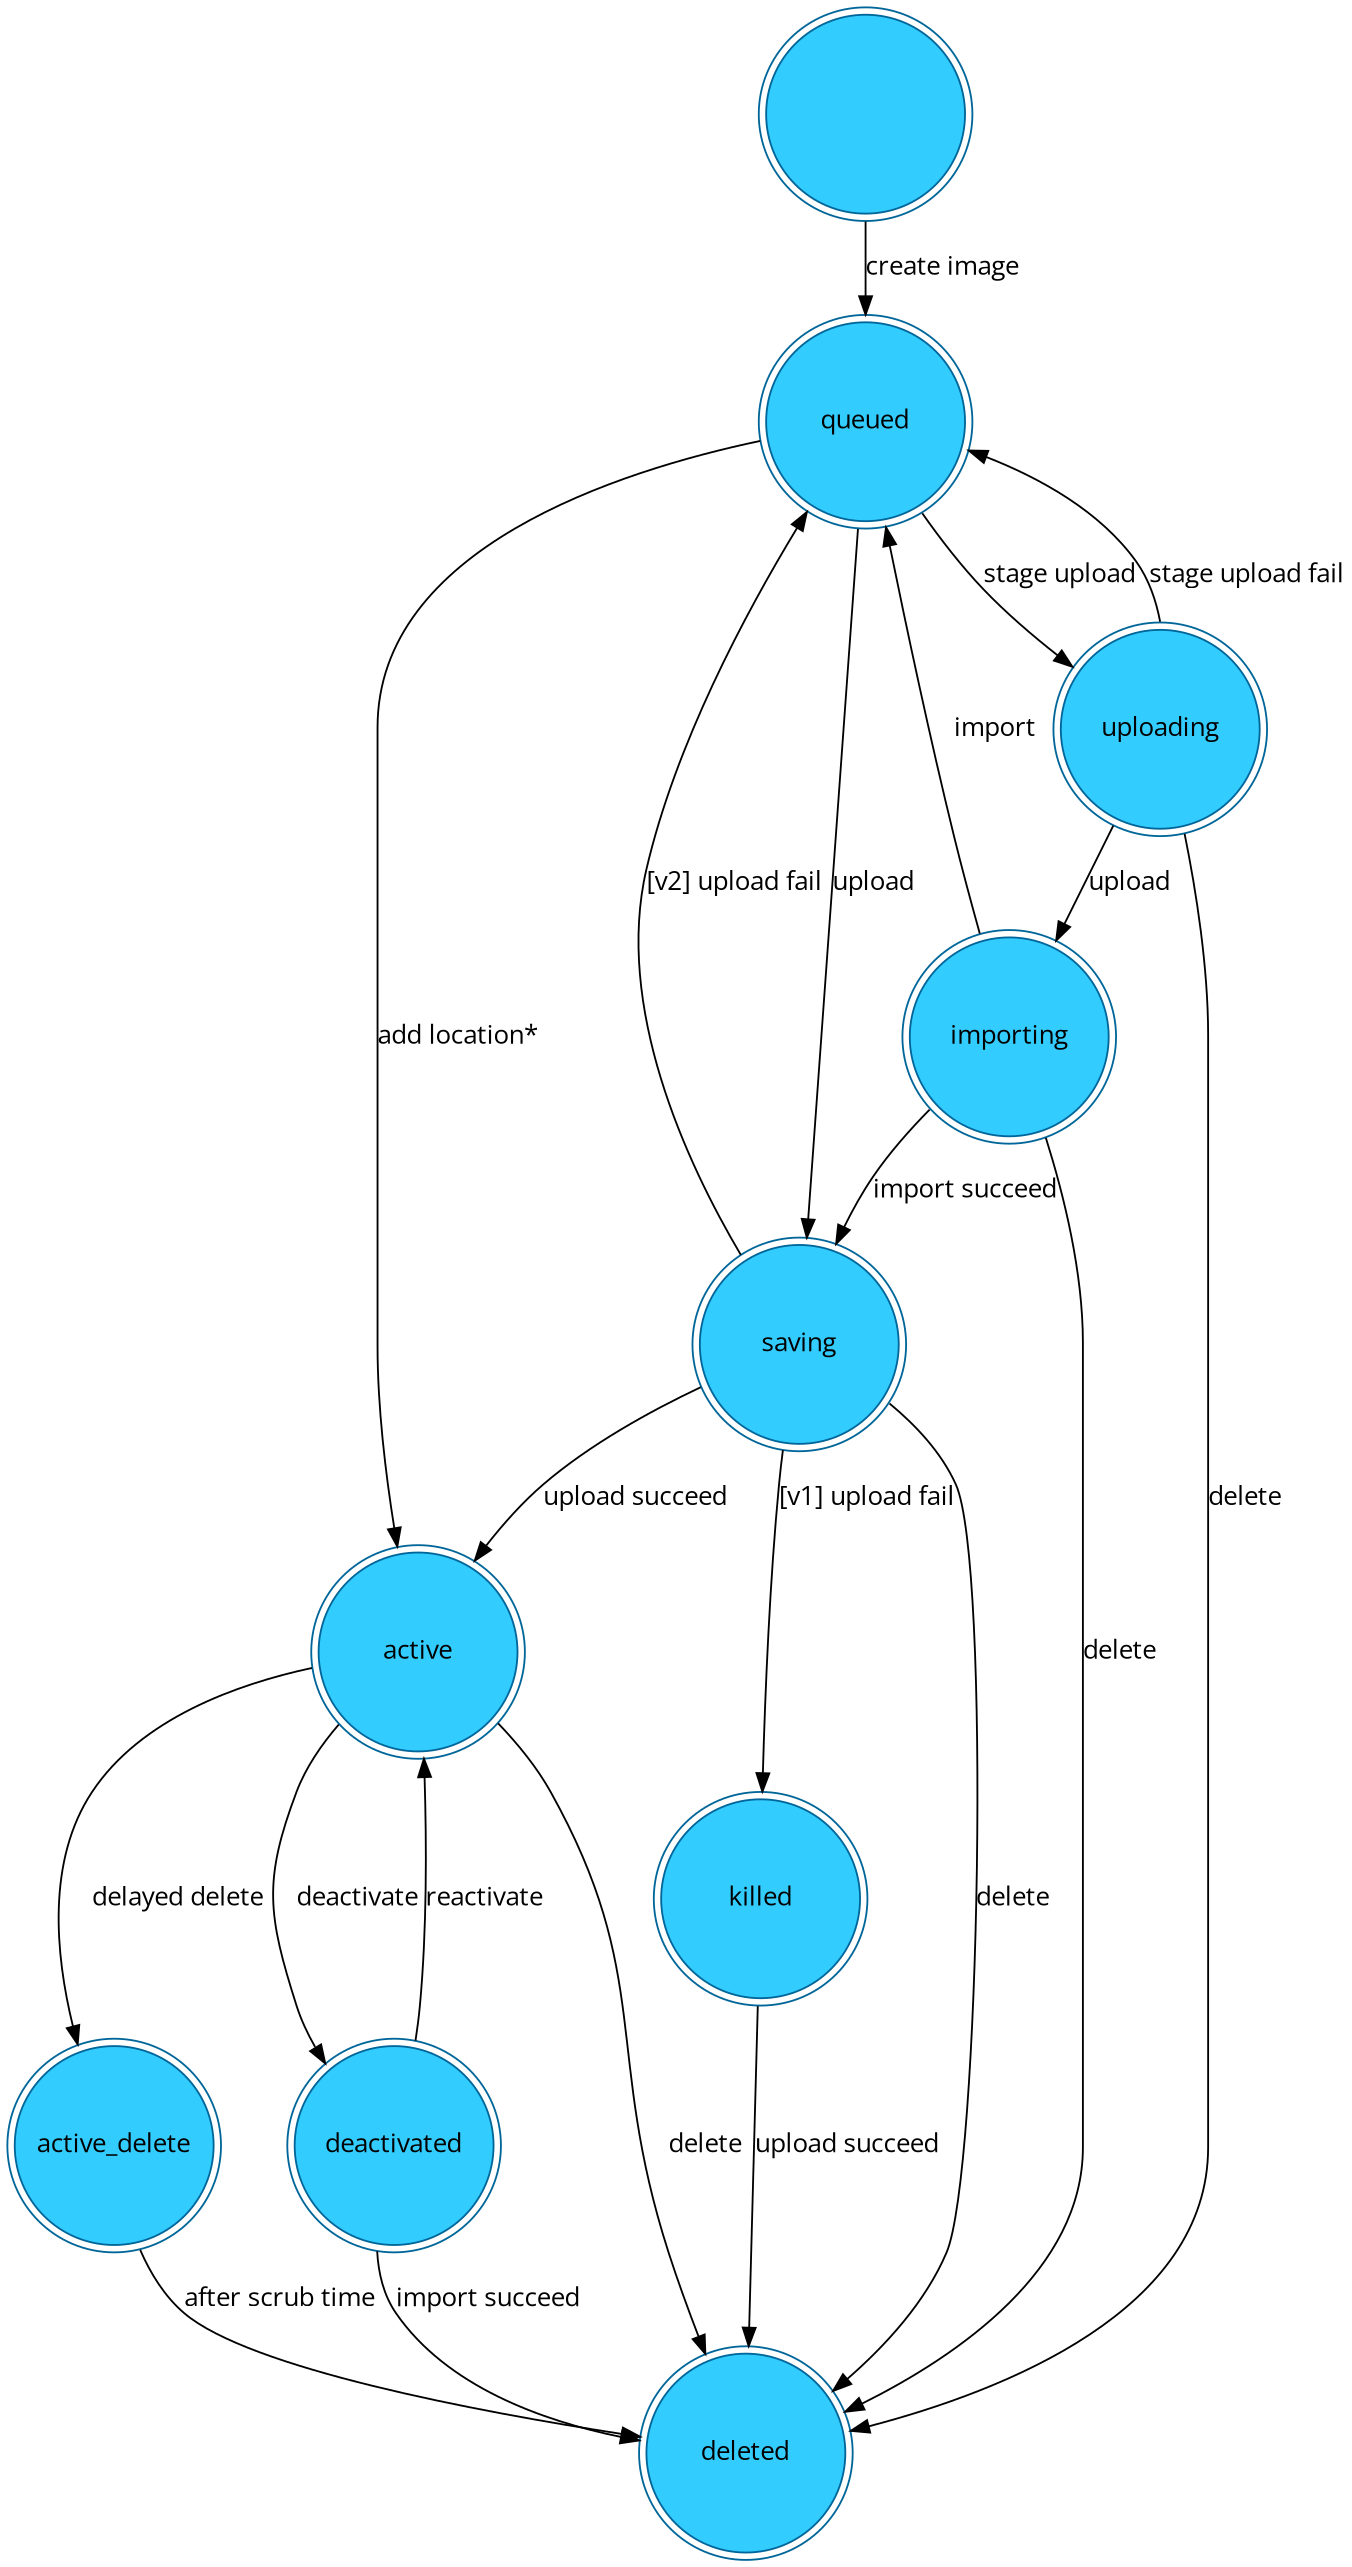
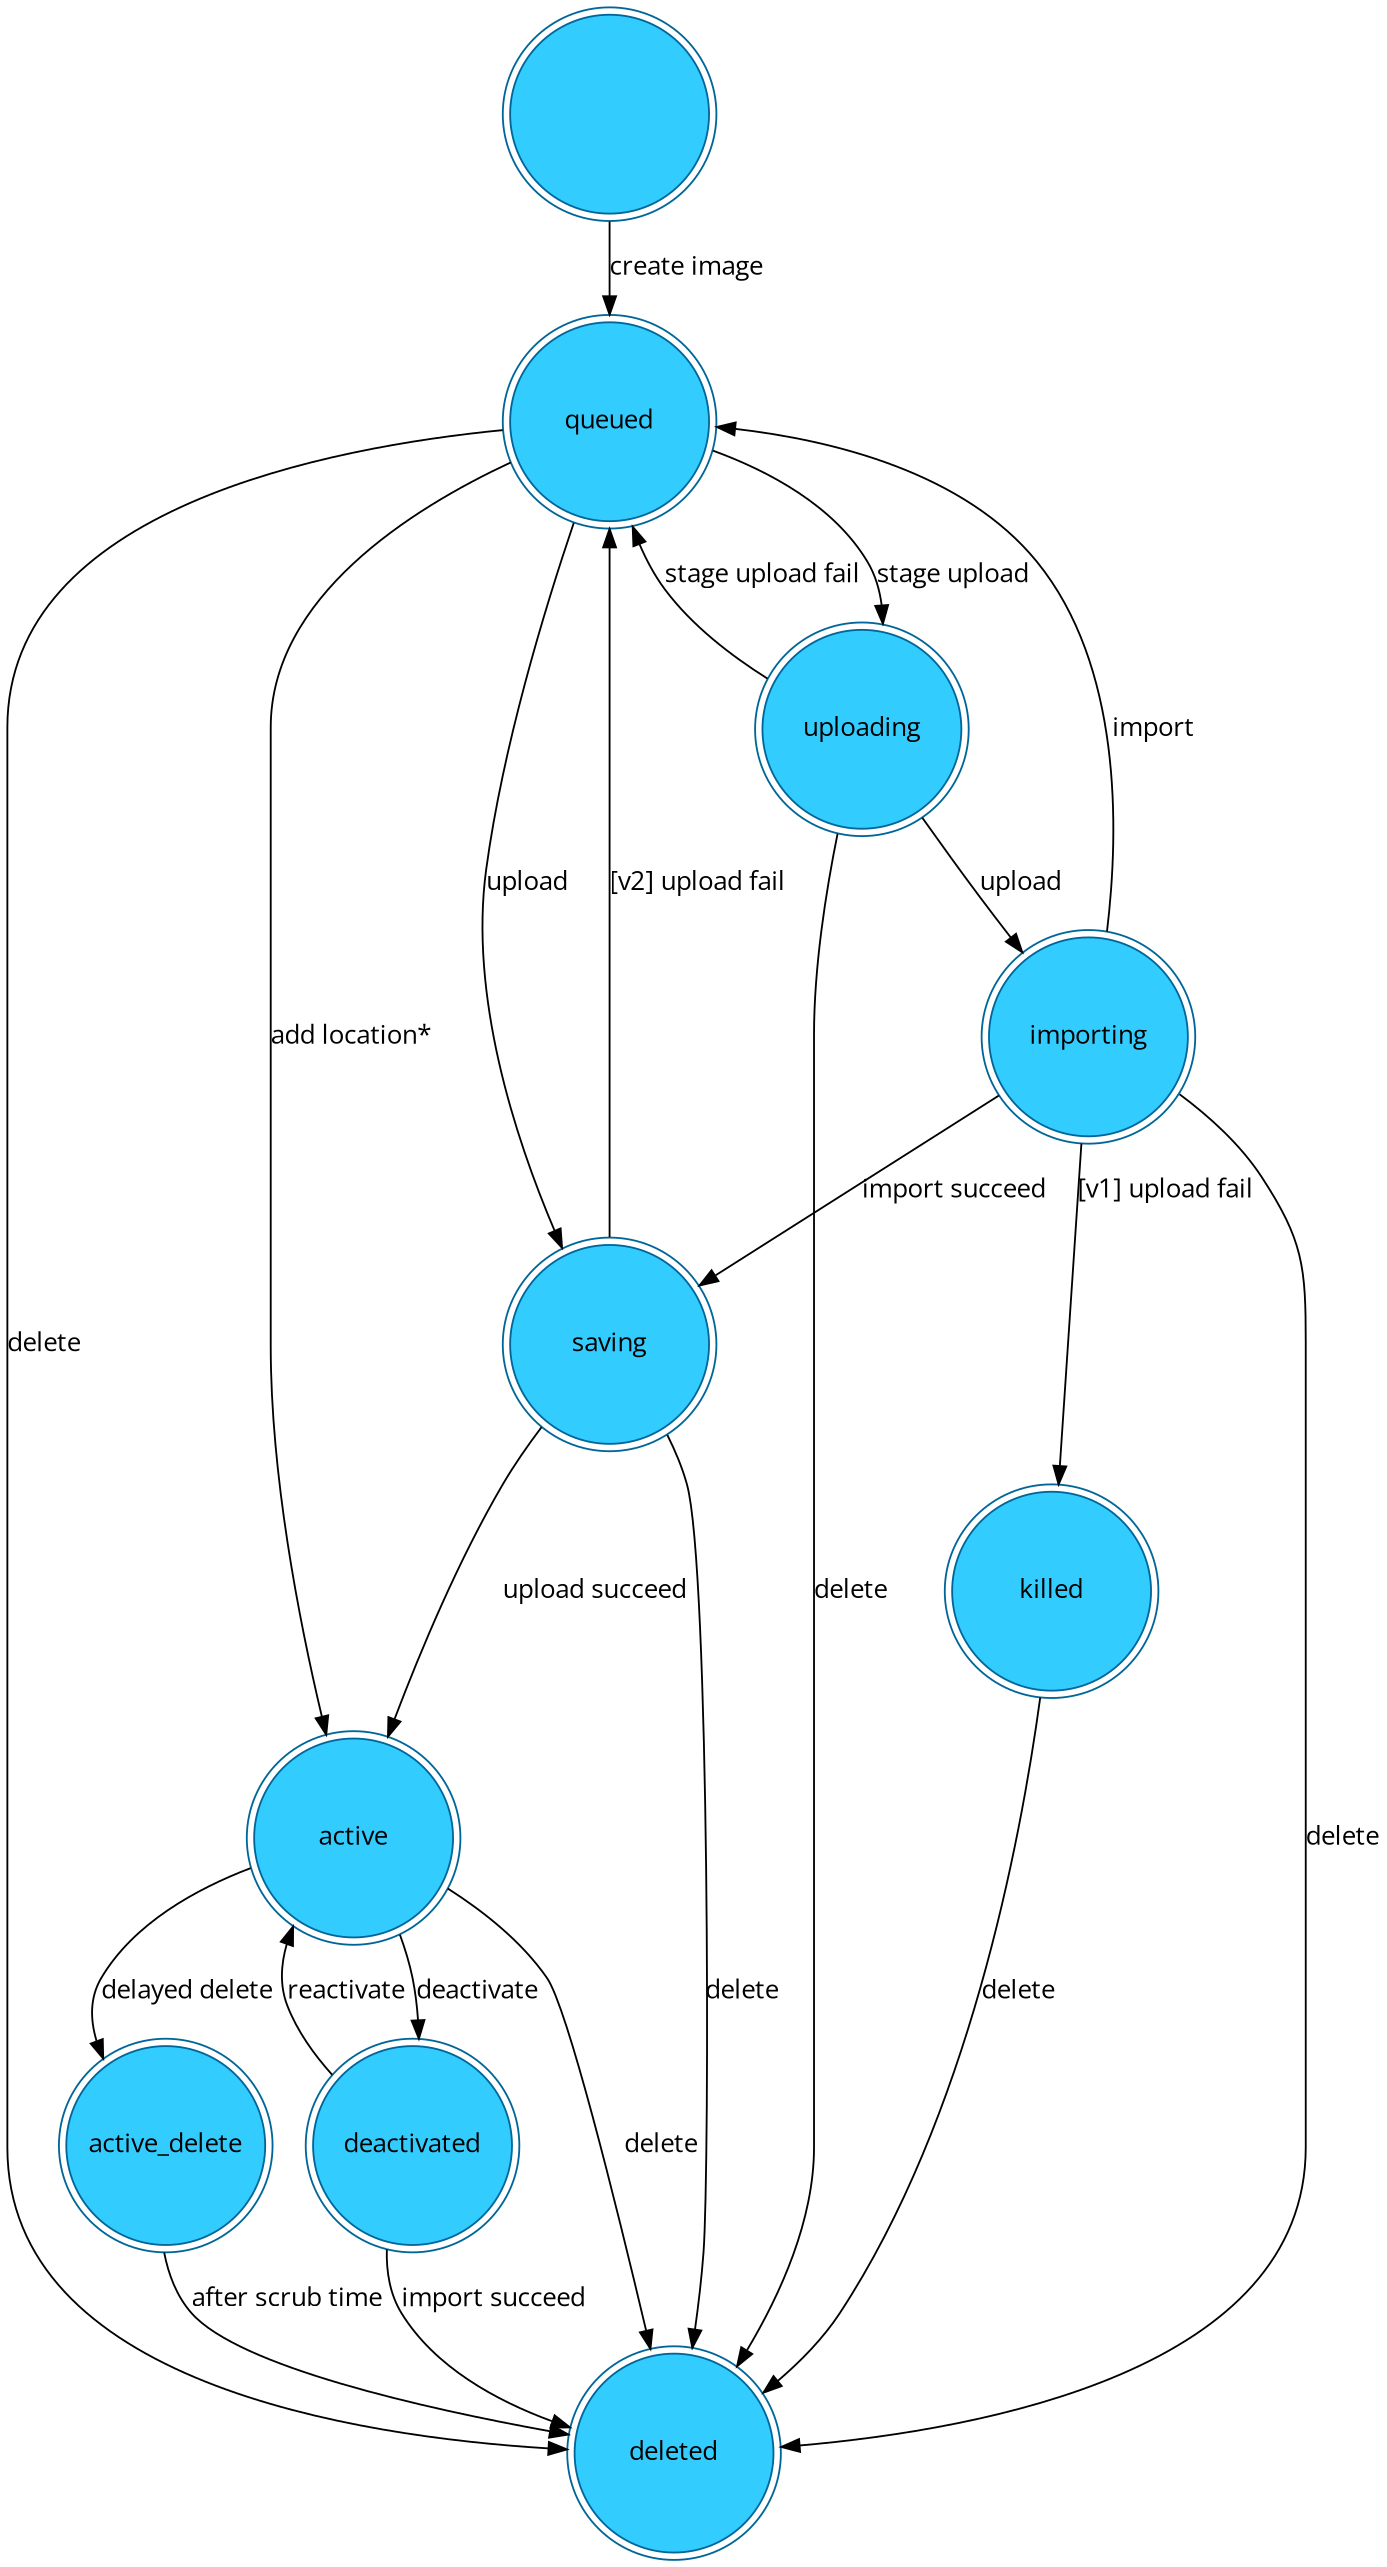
edge "queued" -> "deleted": added, label "delete"
edge "saving" -> "killed": now "importing" -> "killed"
edge "killed" -> "deleted": label "upload succeed" -> "delete"
